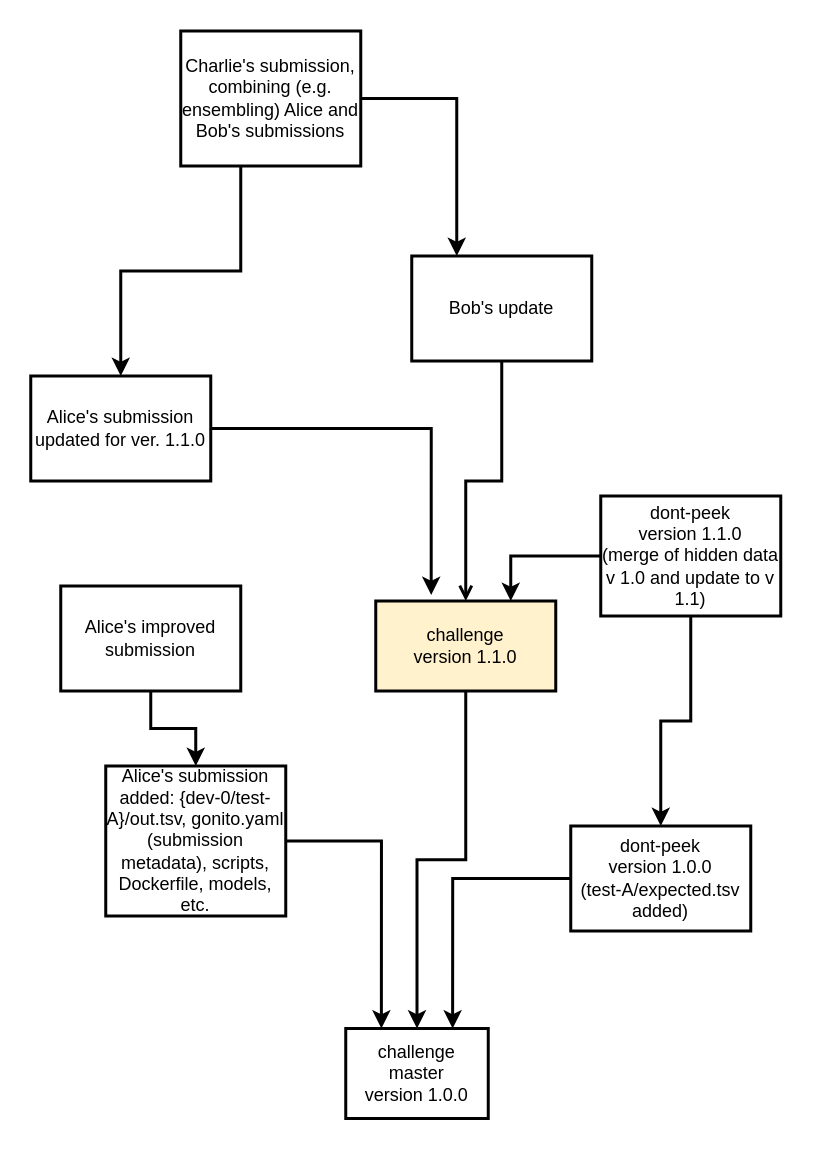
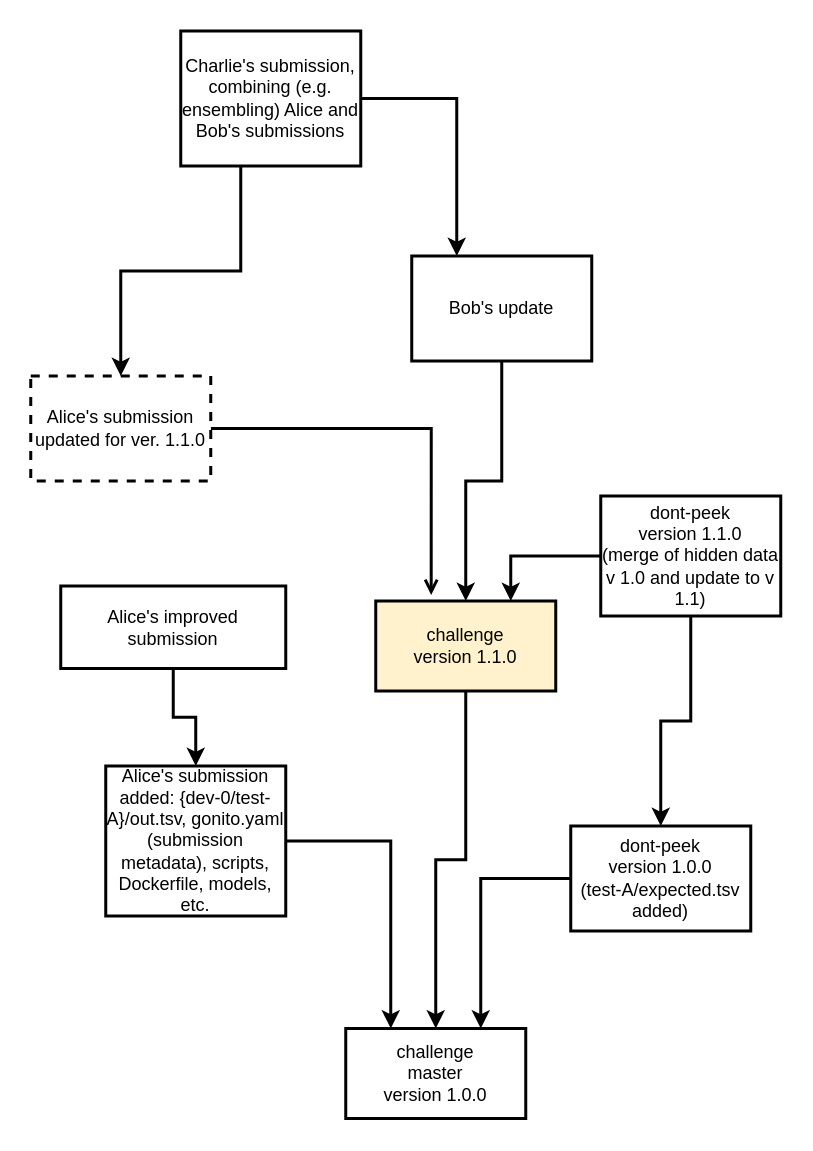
node "Alice's submission updated for ver. 1.1.0": style solid -> dashed
edge "Alice's submission updated for ver. 1.1.0" -> "challenge version 1.1.0": arrowhead classic -> open
edge "Bob's update" -> "challenge version 1.1.0": arrowhead open -> classic
node "Alice's improved submission": size 180x105 -> 225x83
node "challenge master version 1.0.0": size 143x90 -> 180x90
